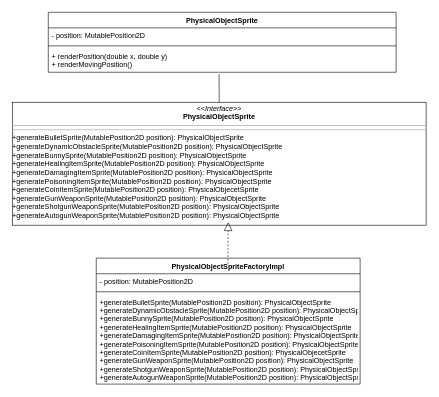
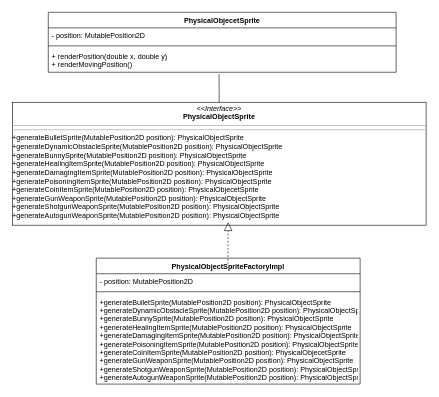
node "PhysicalObjectSprite": label "PhysicalObjectSprite" -> "PhysicalObjecetSprite"
